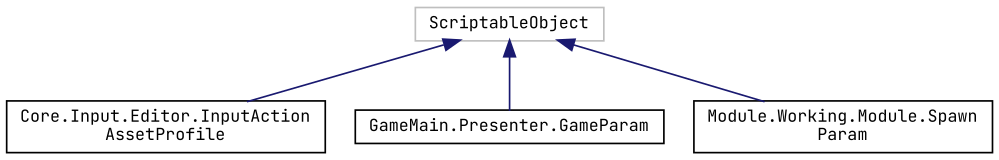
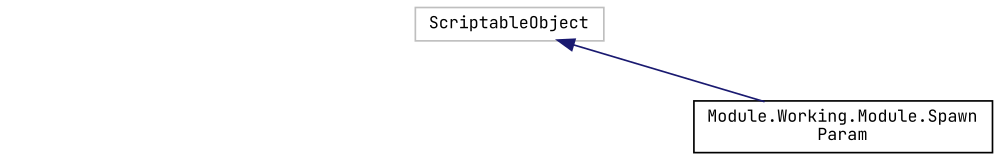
node "Core.Input.Editor.InputAction AssetProfile": removed
node "GameMain.Presenter.GameParam": removed
